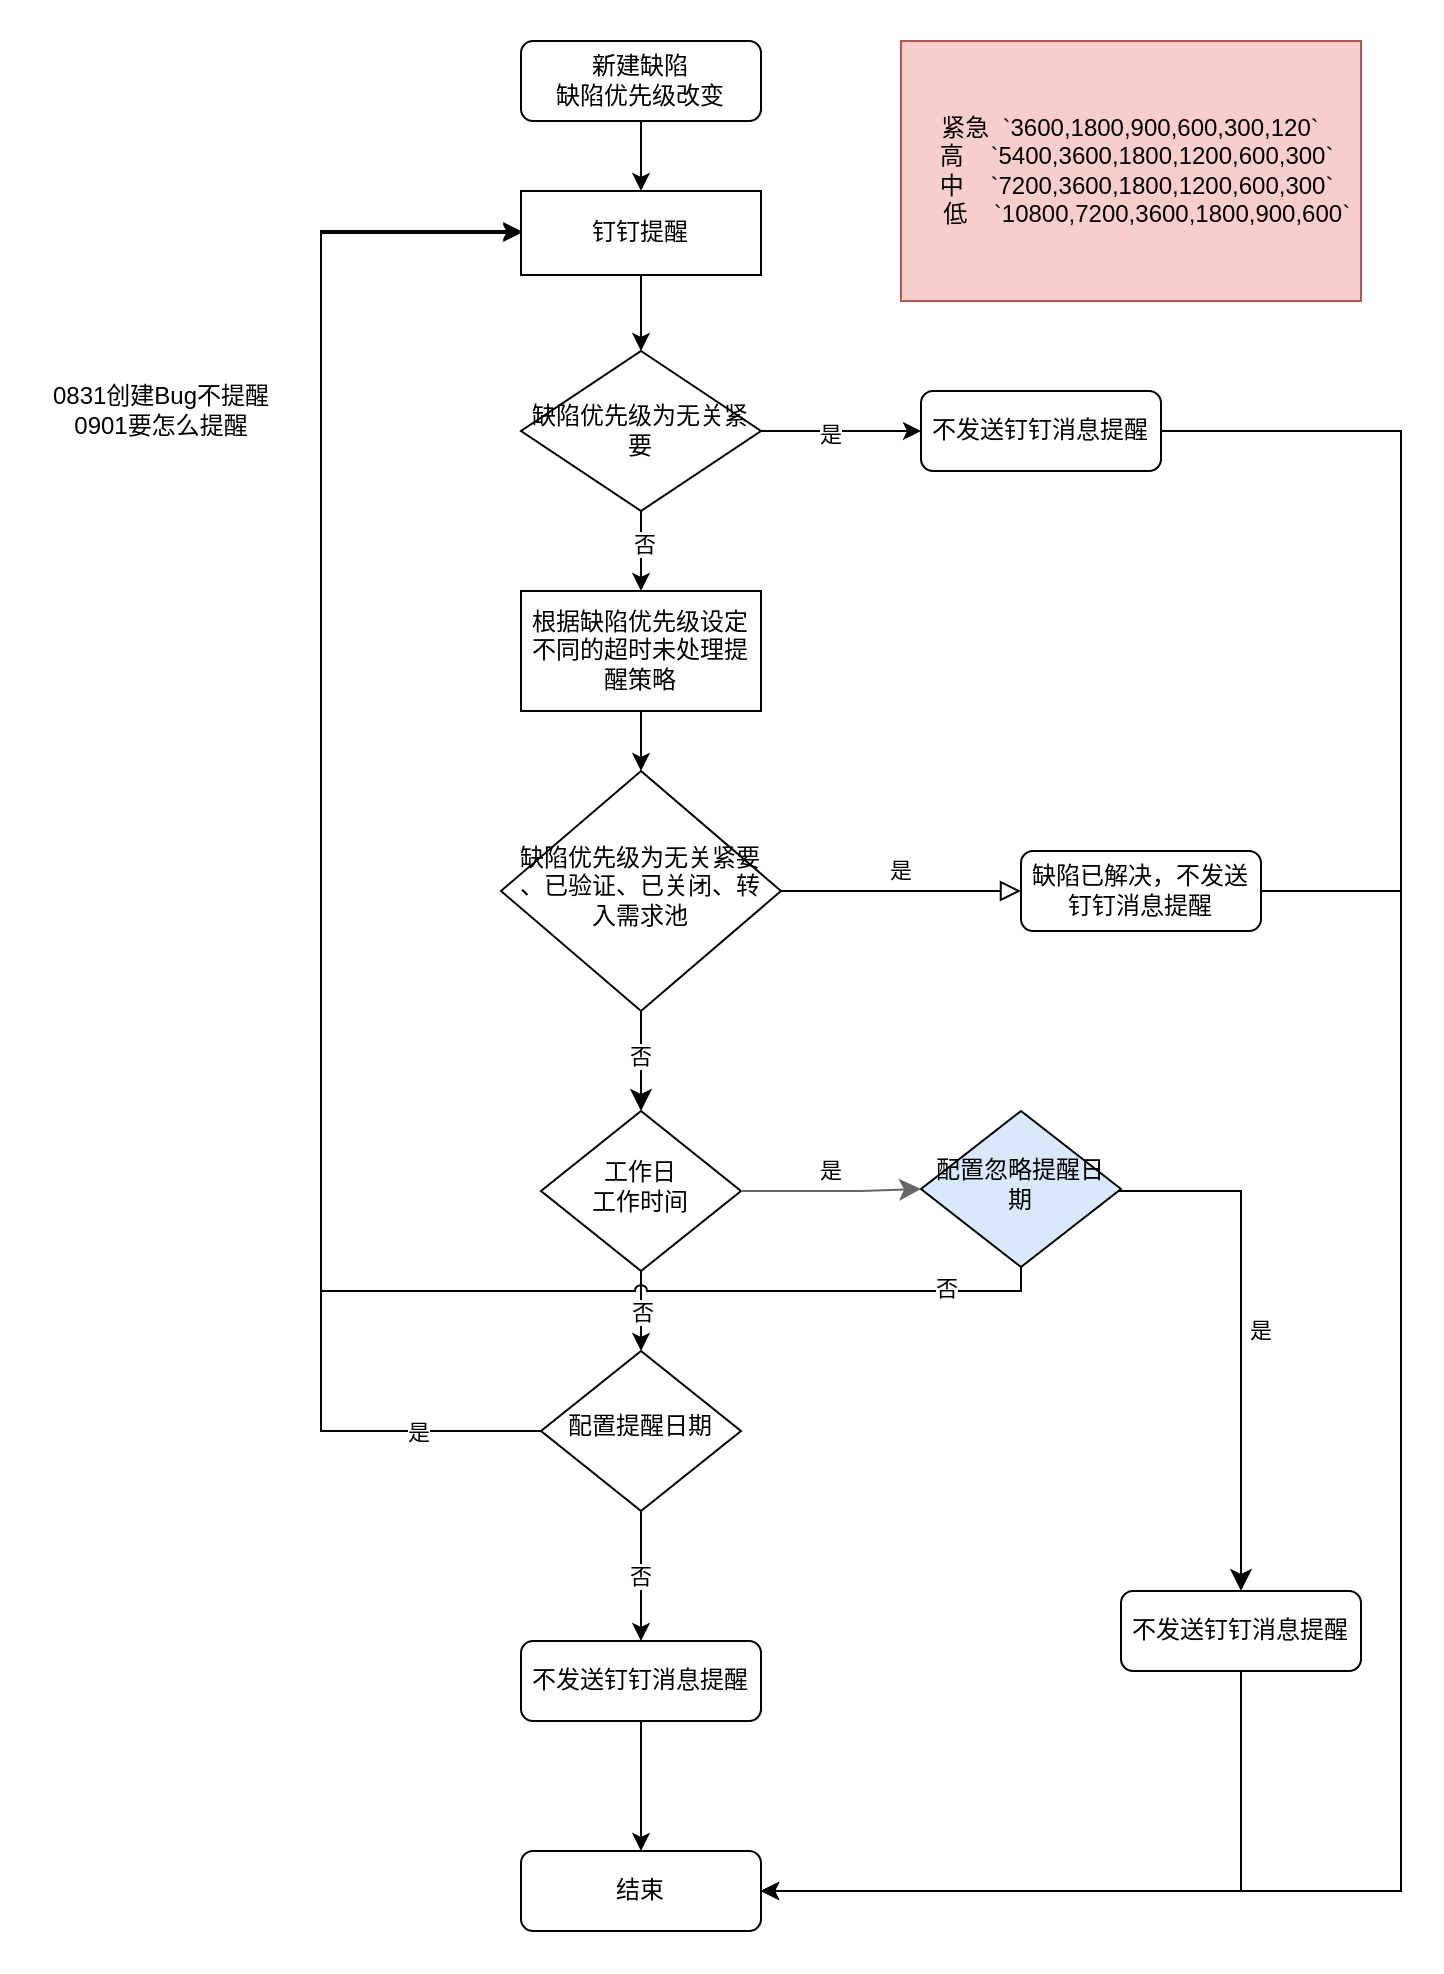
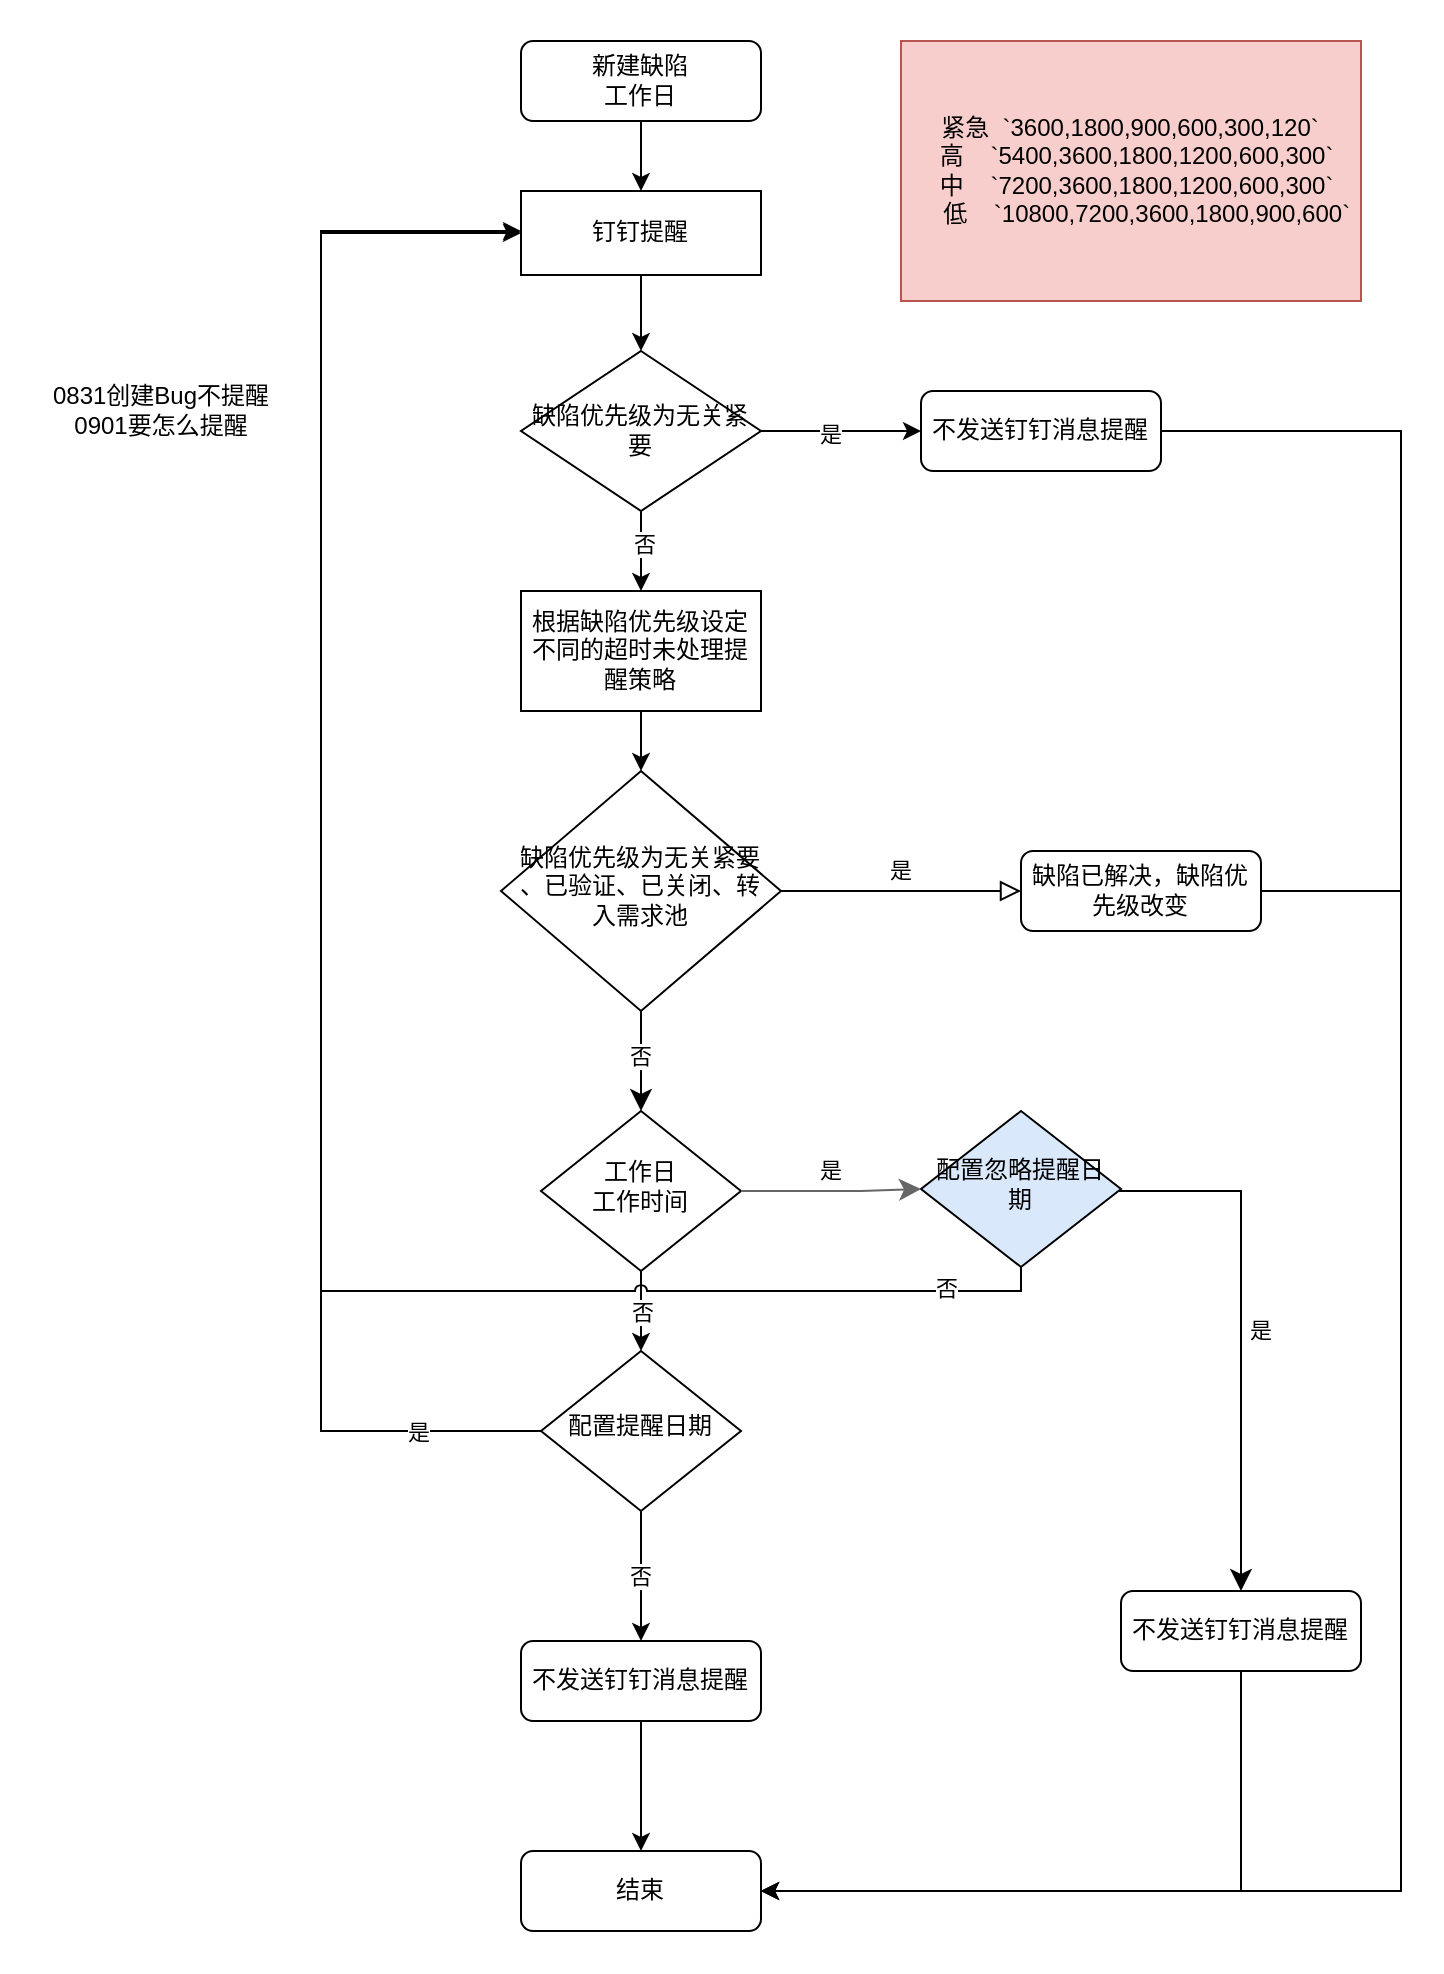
node "新建缺陷 缺陷优先级改变": label "新建缺陷 缺陷优先级改变" -> "新建缺陷 工作日"
node "缺陷已解决，不发送钉钉消息提醒": label "缺陷已解决，不发送钉钉消息提醒" -> "缺陷已解决，缺陷优先级改变"
